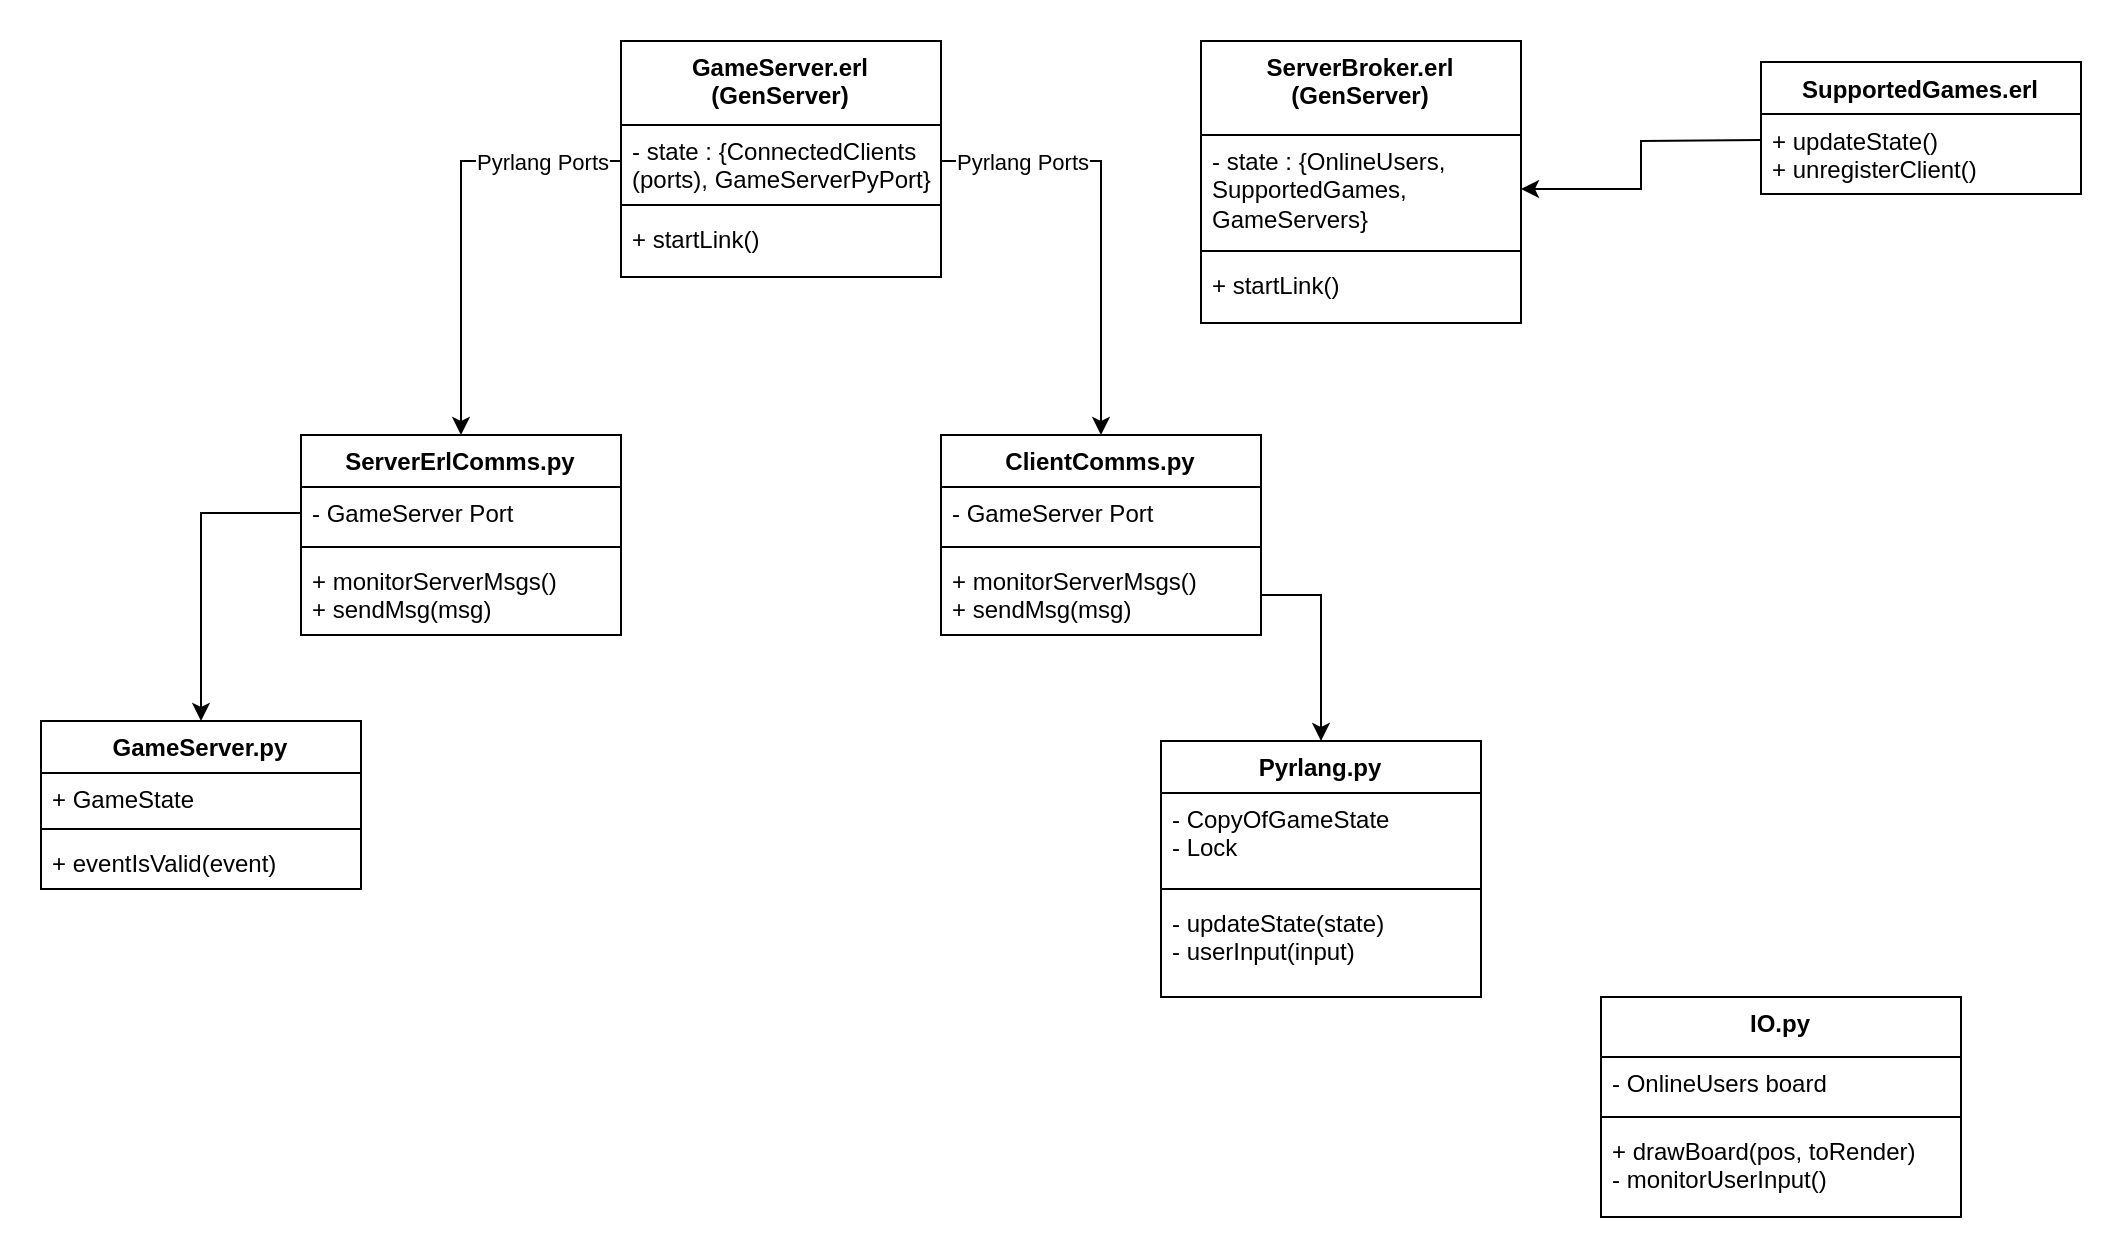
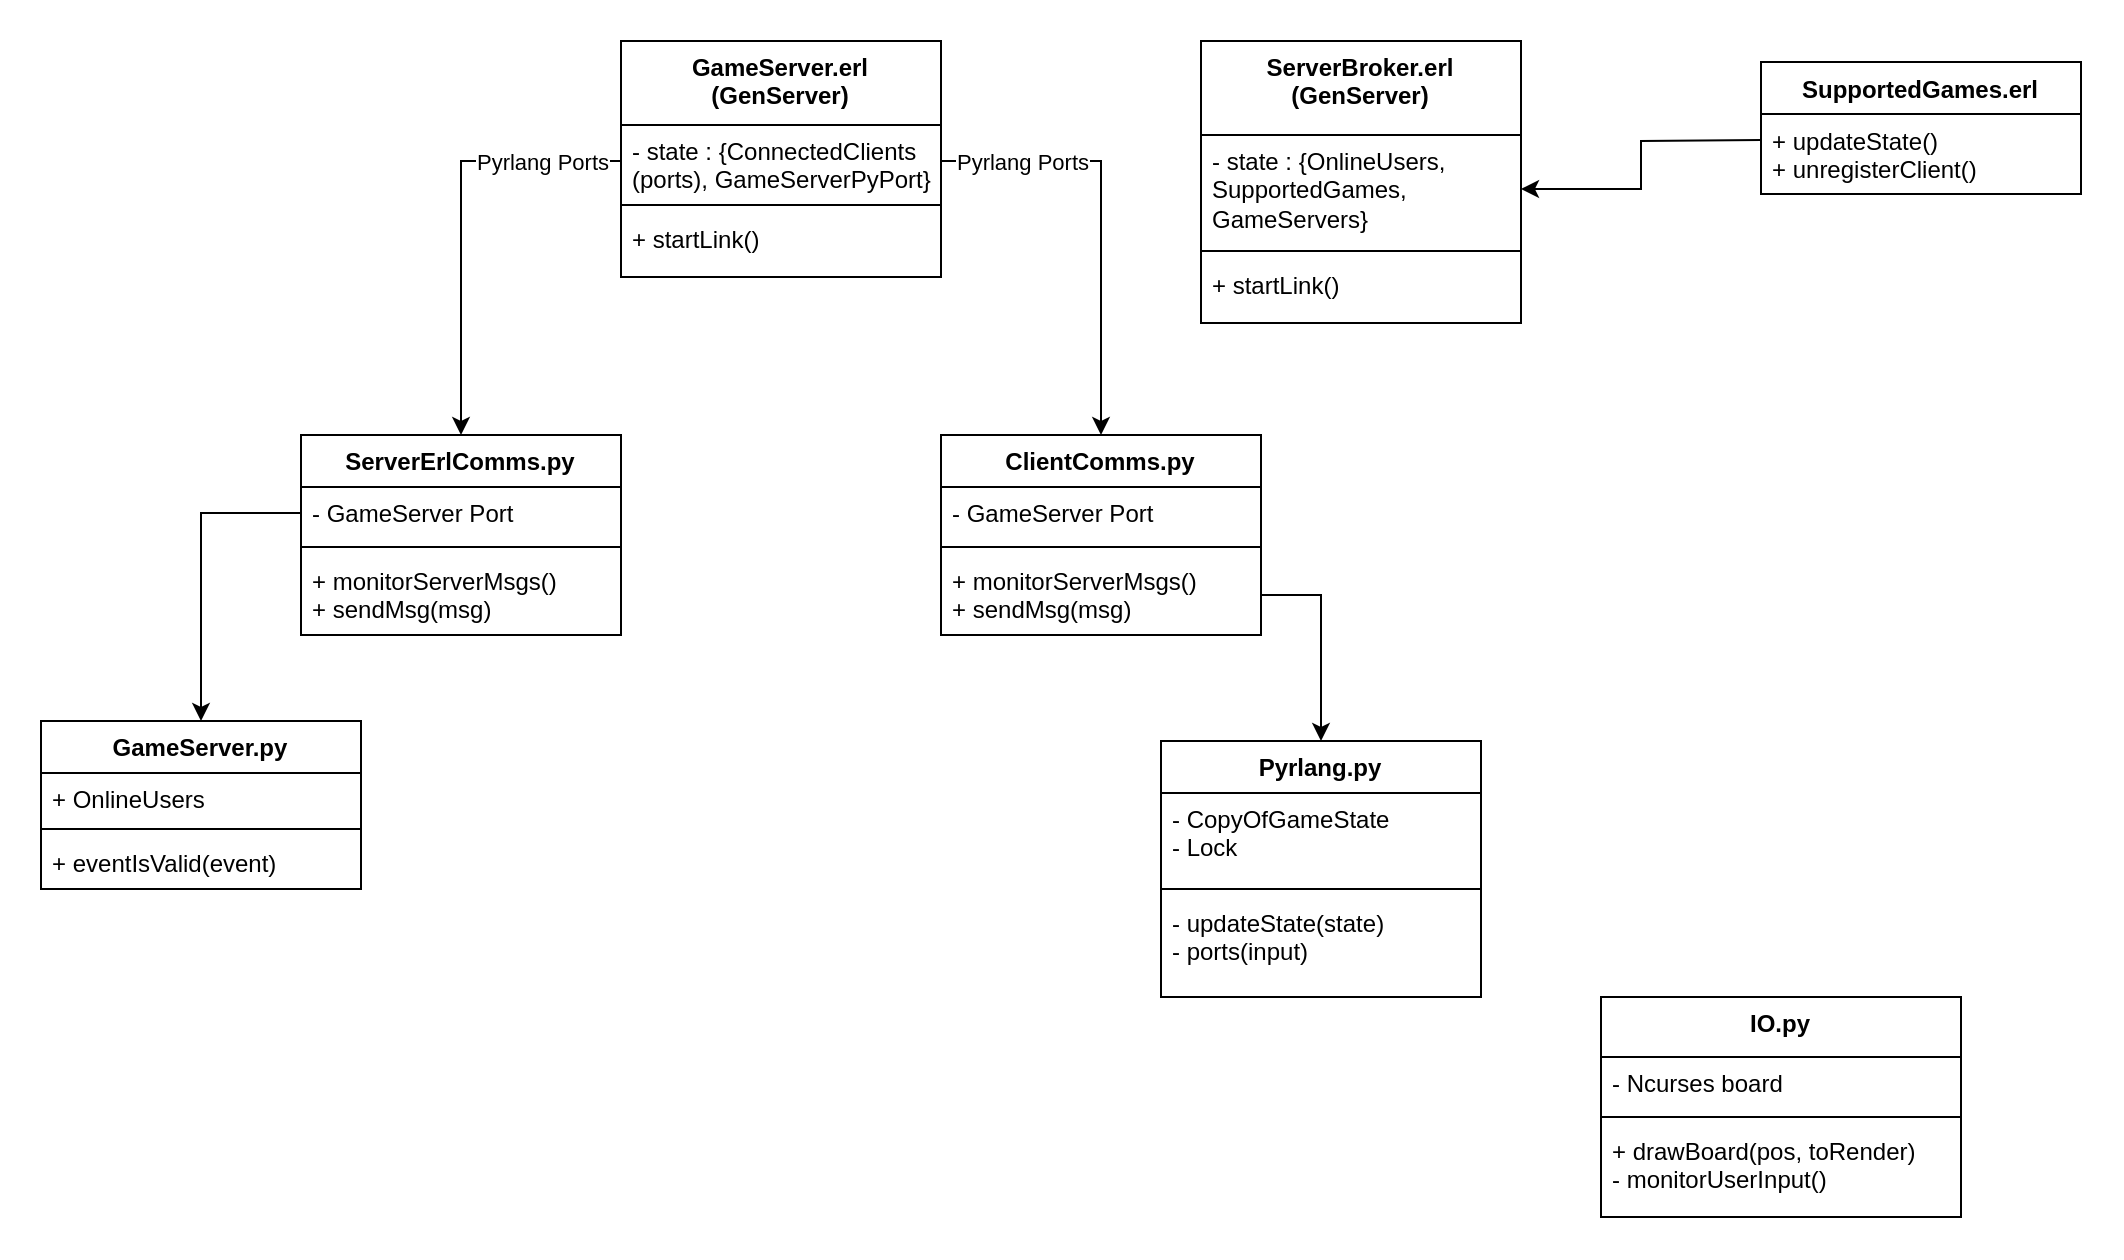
node "+ GameState": label "+ GameState" -> "+ OnlineUsers"
node "- updateState(state) - userInput(input)": label "- updateState(state) - userInput(input)" -> "- updateState(state) - ports(input)"
node "- OnlineUsers board": label "- OnlineUsers board" -> "- Ncurses board"
